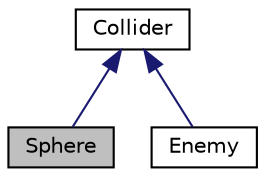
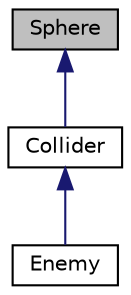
edge "Sphere" -> "Collider": reversed
